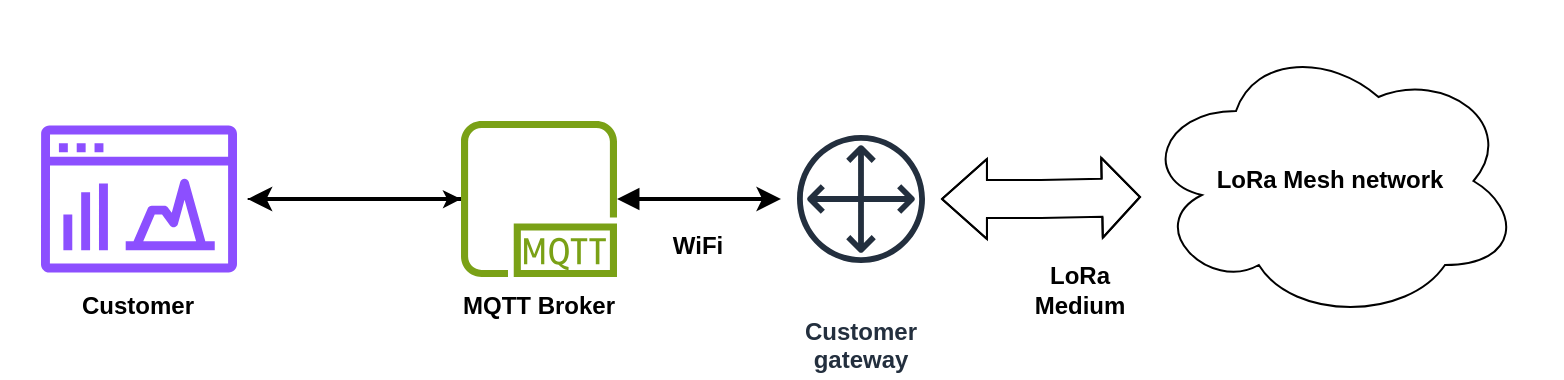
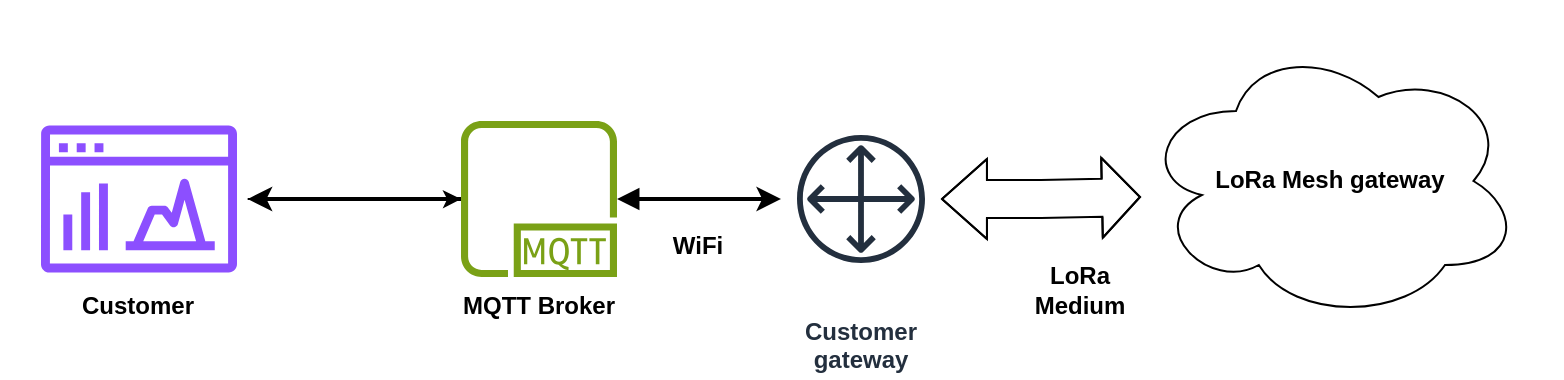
node "LoRa Mesh network": label "LoRa Mesh network" -> "LoRa Mesh gateway"
